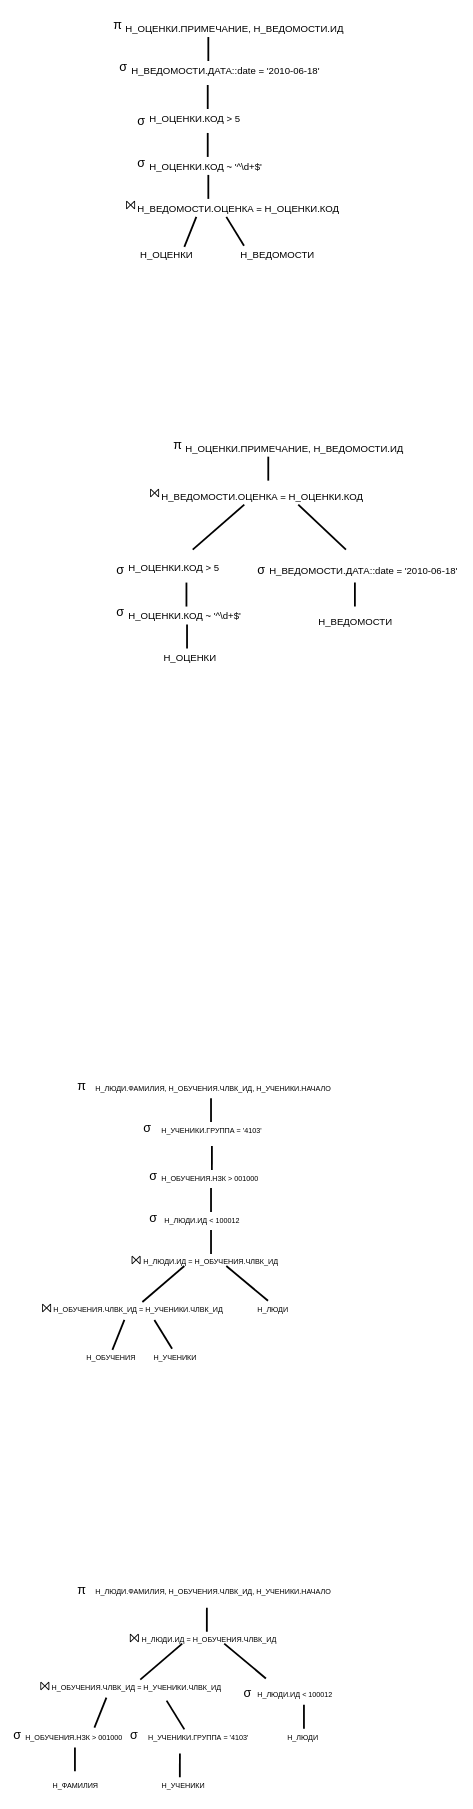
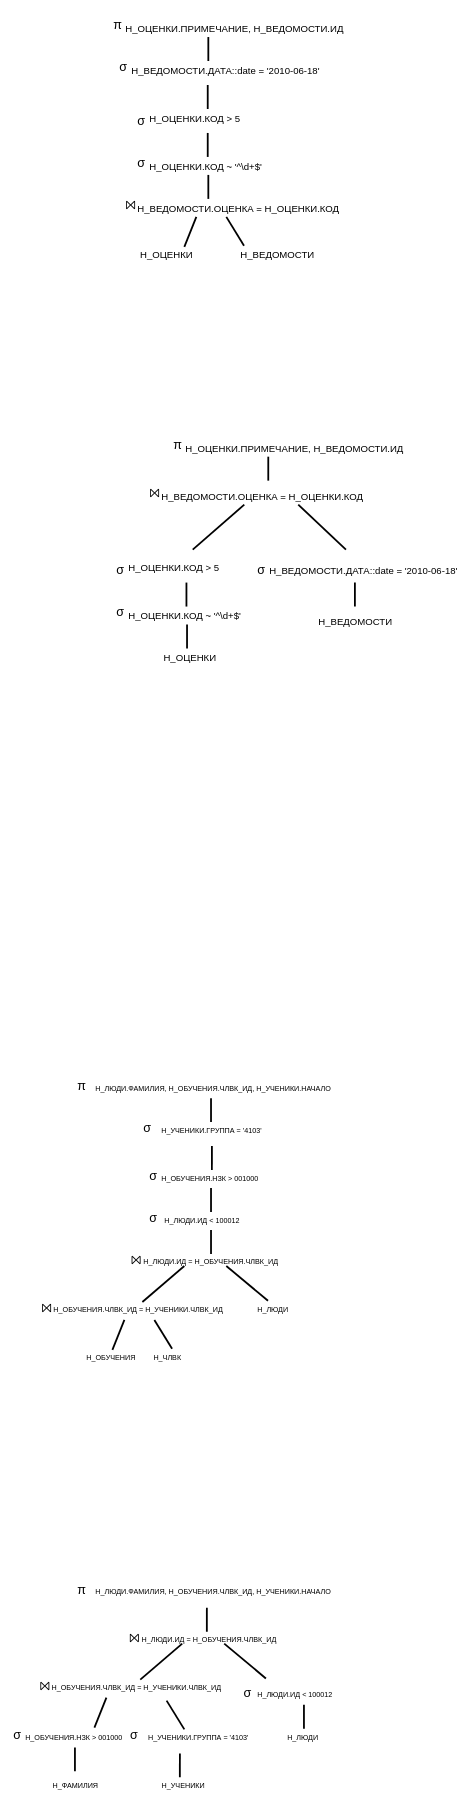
node "Н_ОБУЧЕНИЯ Н_УЧЕНИКИ": label "Н_ОБУЧЕНИЯ Н_УЧЕНИКИ" -> "Н_ОБУЧЕНИЯ Н_ЧЛВК"
